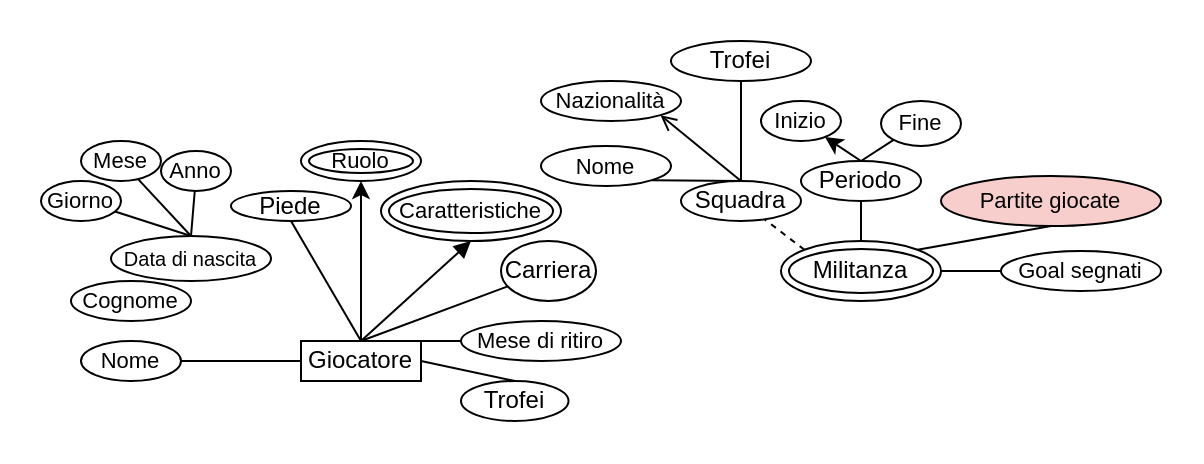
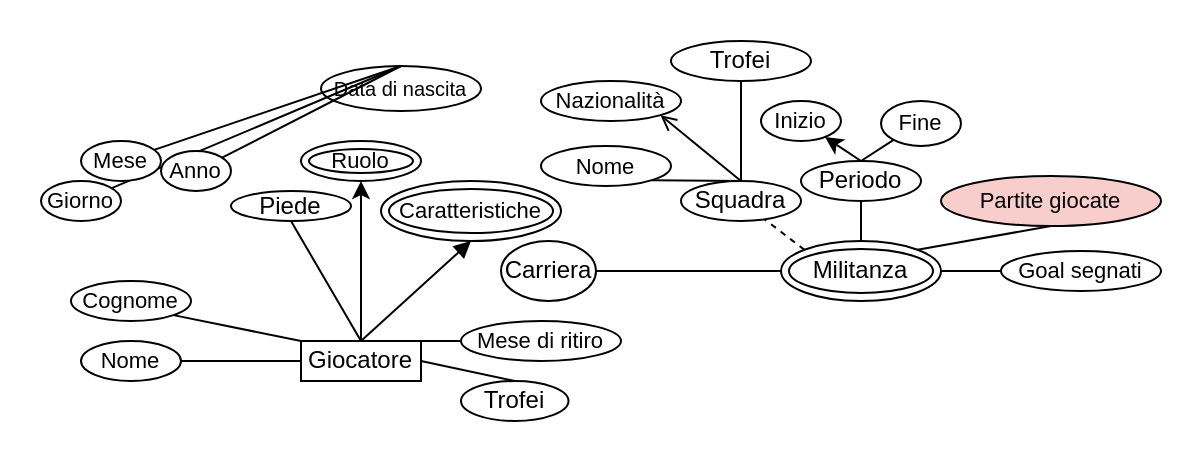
node "Data di nascita": moved (191, 259) -> (401, 89)
edge "Carriera" -- "Militanza": added
edge "Carriera" -- "Giocatore": removed
edge "Cognome" -- "Giocatore": added
